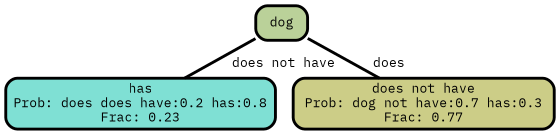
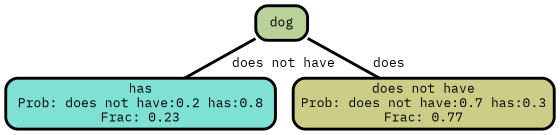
node "has Prob: does does have:0.2 has:0.8 Frac: 0.23": label "has Prob: does does have:0.2 has:0.8 Frac: 0.23" -> "has Prob: does not have:0.2 has:0.8 Frac: 0.23"
node "does not have Prob: dog not have:0.7 has:0.3 Frac: 0.77": label "does not have Prob: dog not have:0.7 has:0.3 Frac: 0.77" -> "does not have Prob: does not have:0.7 has:0.3 Frac: 0.77"
